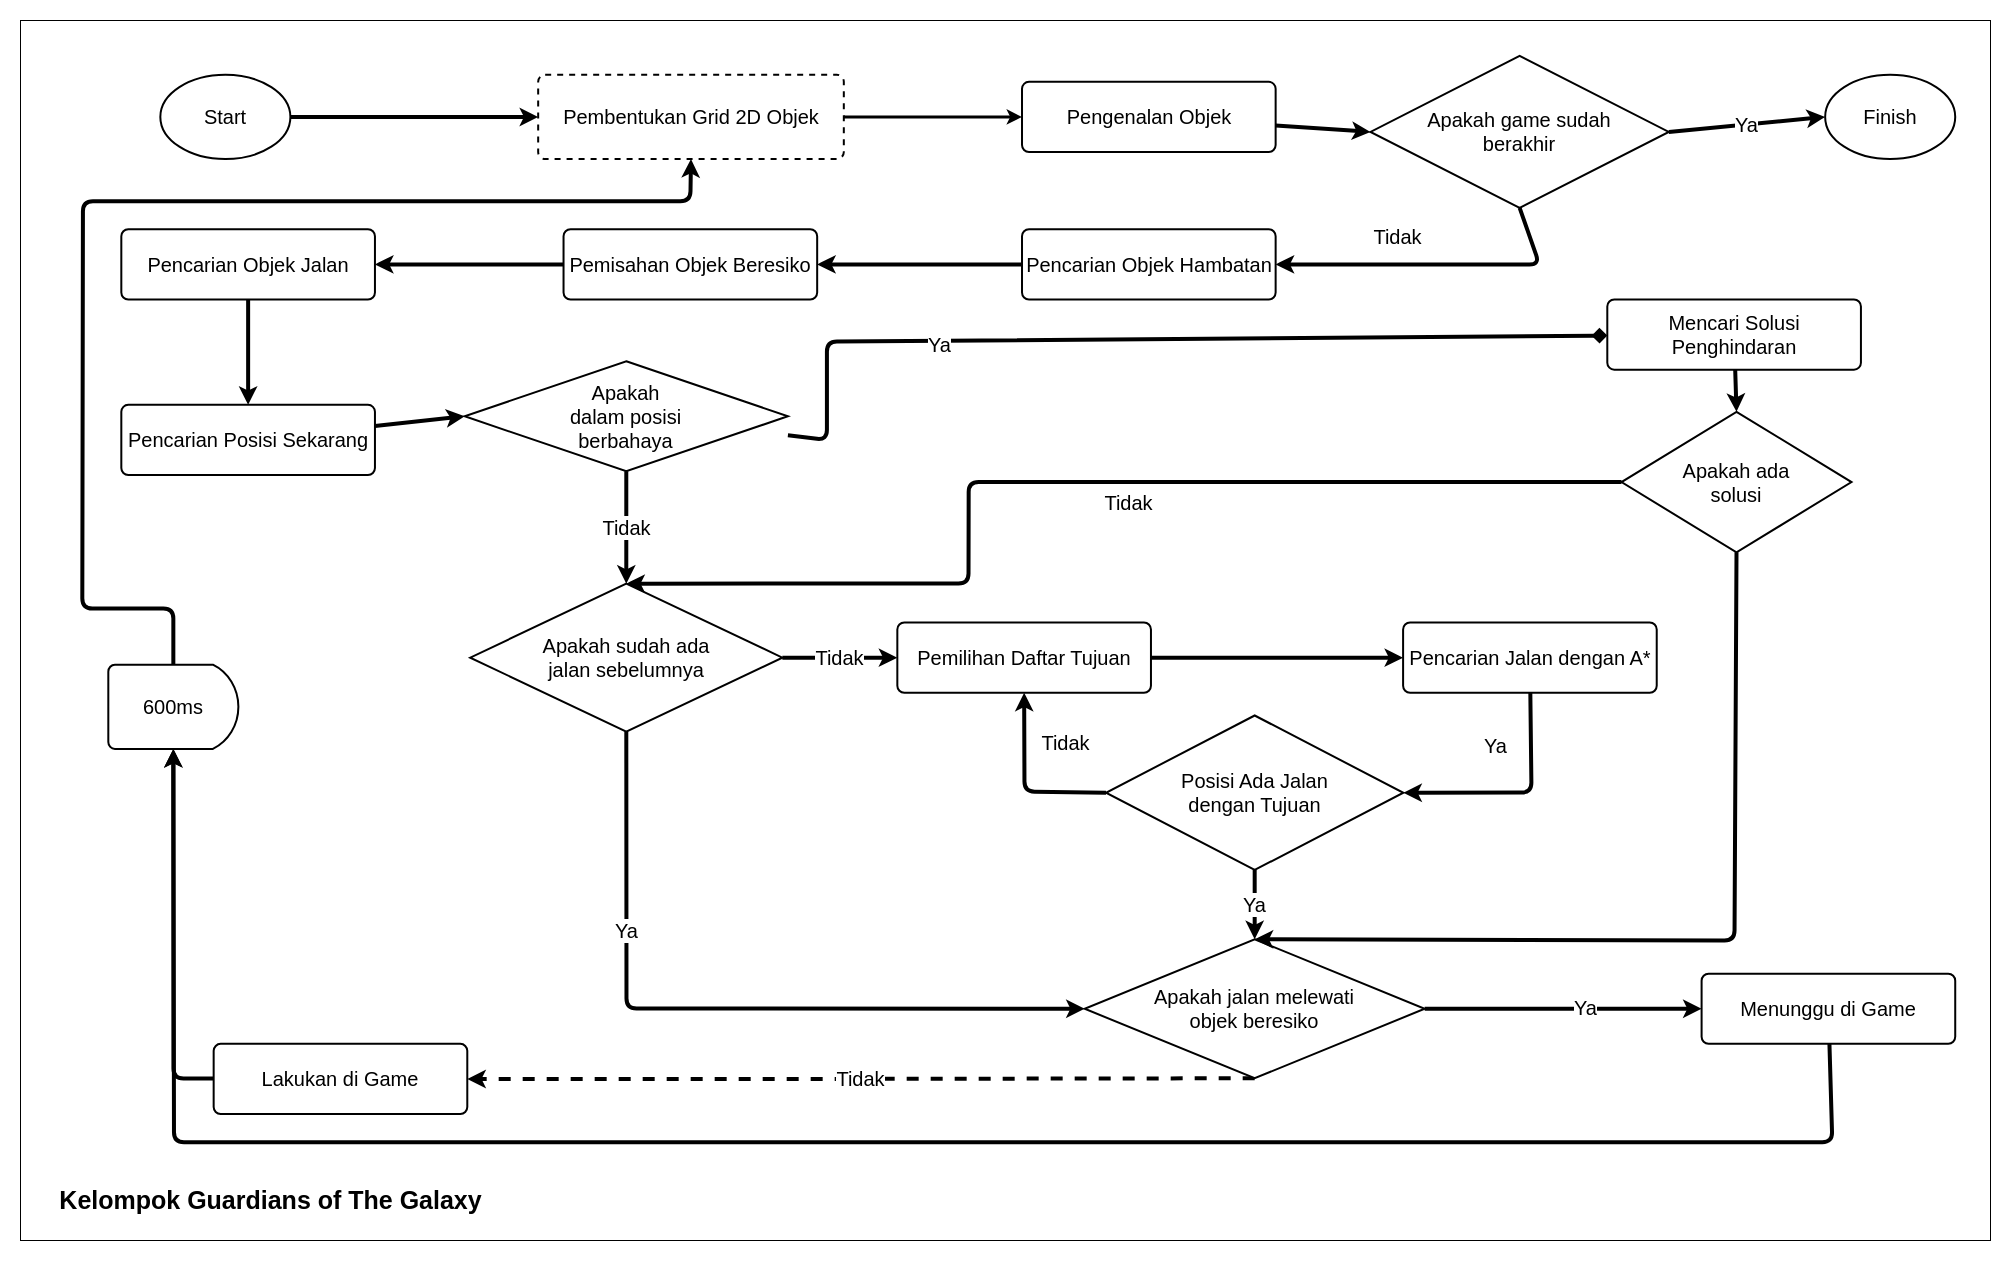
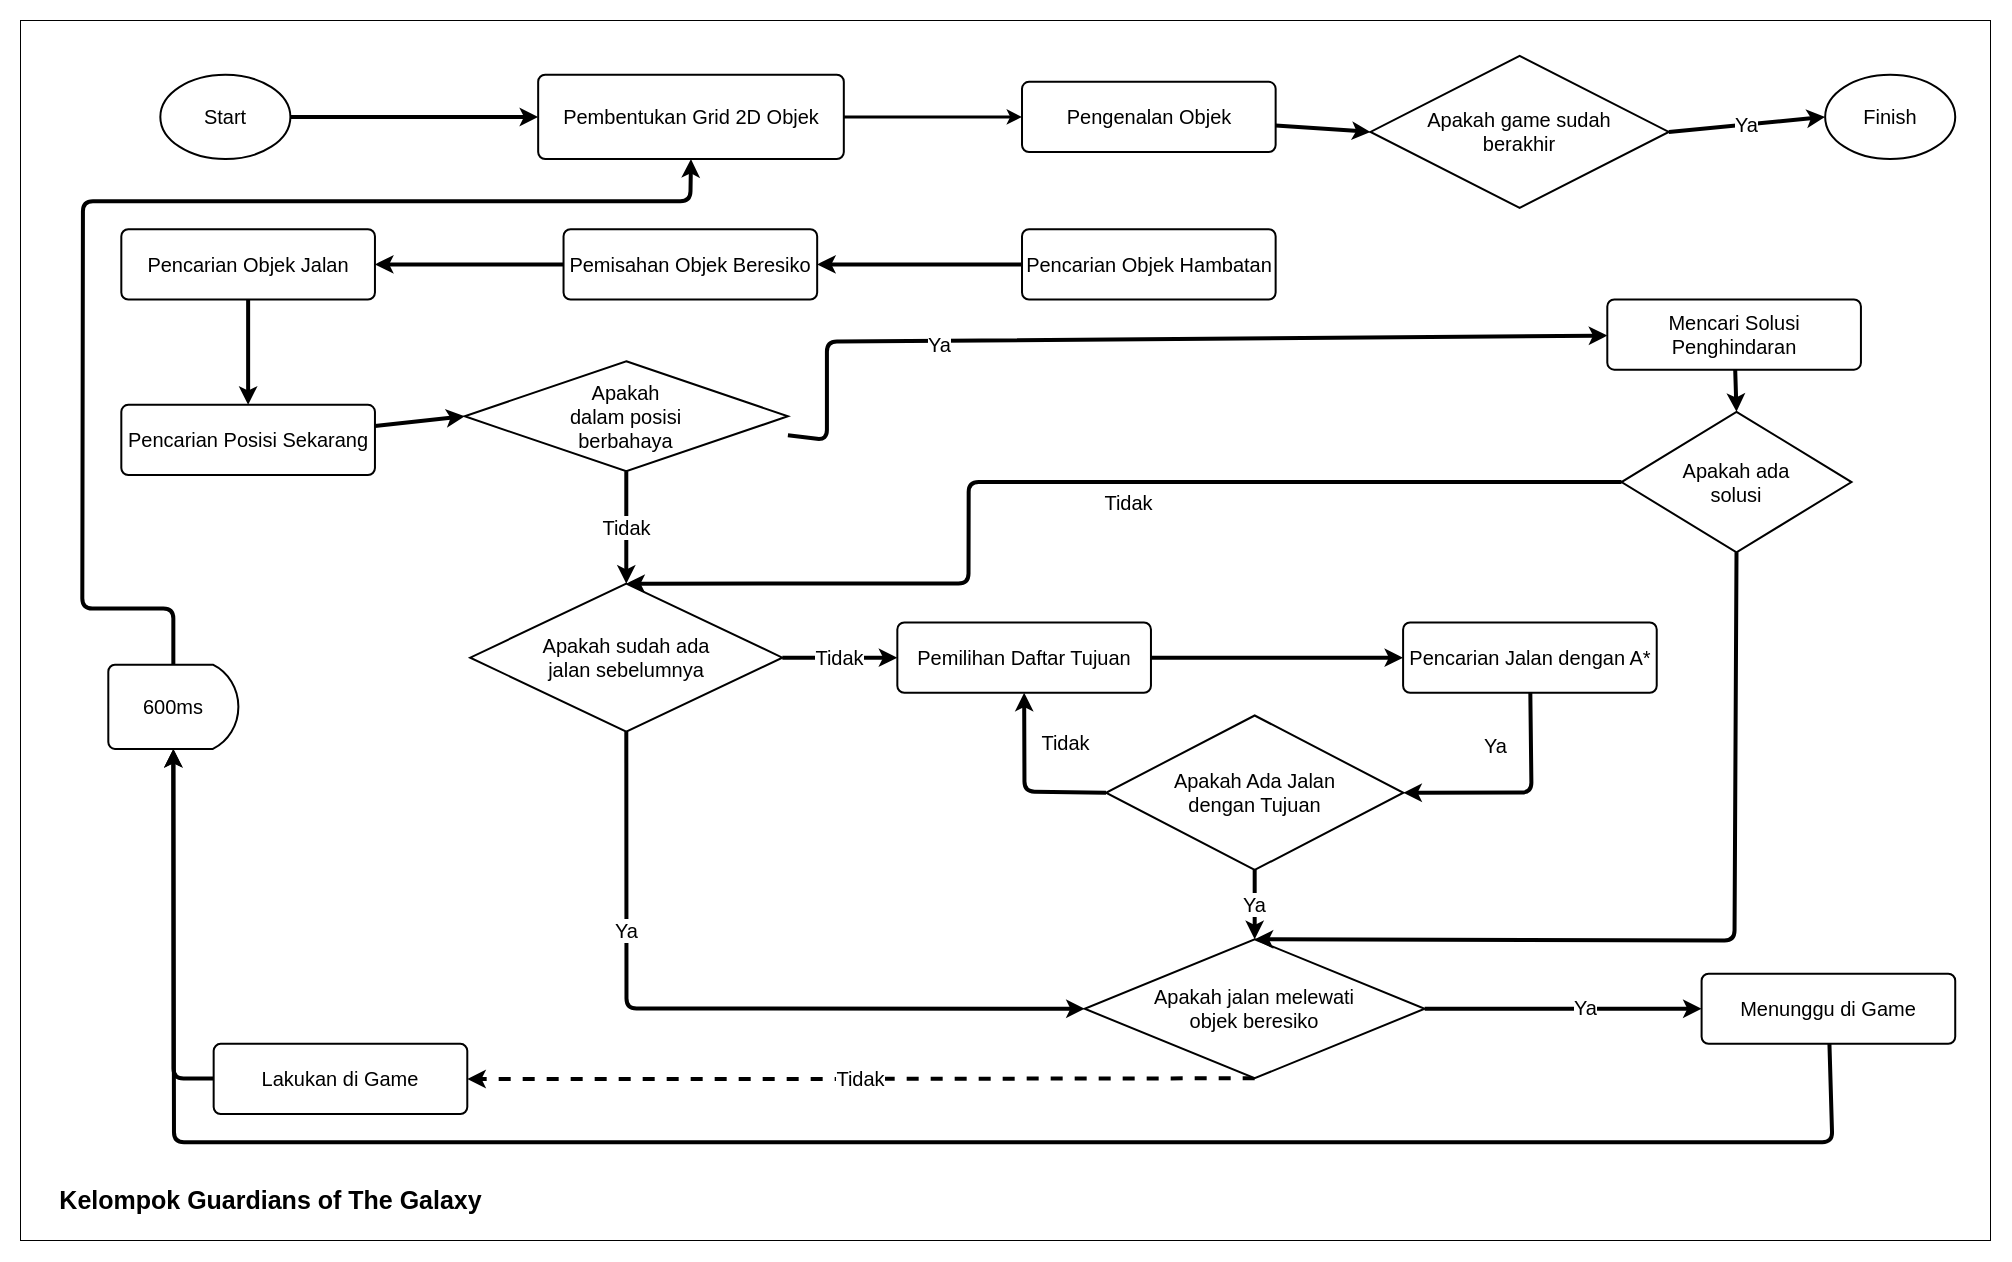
node "Pembentukan Grid 2D Objek": style dashed -> solid
edge "Apakah game sudah berakhir" -> "Pencarian Objek Hambatan": removed, label "Tidak"
edge "Apakah dalam posisi berbahaya" -> "Mencari Solusi Penghindaran": arrowhead diamond -> classic
node "Posisi Ada Jalan dengan Tujuan": label "Posisi Ada Jalan dengan Tujuan" -> "Apakah Ada Jalan dengan Tujuan"
